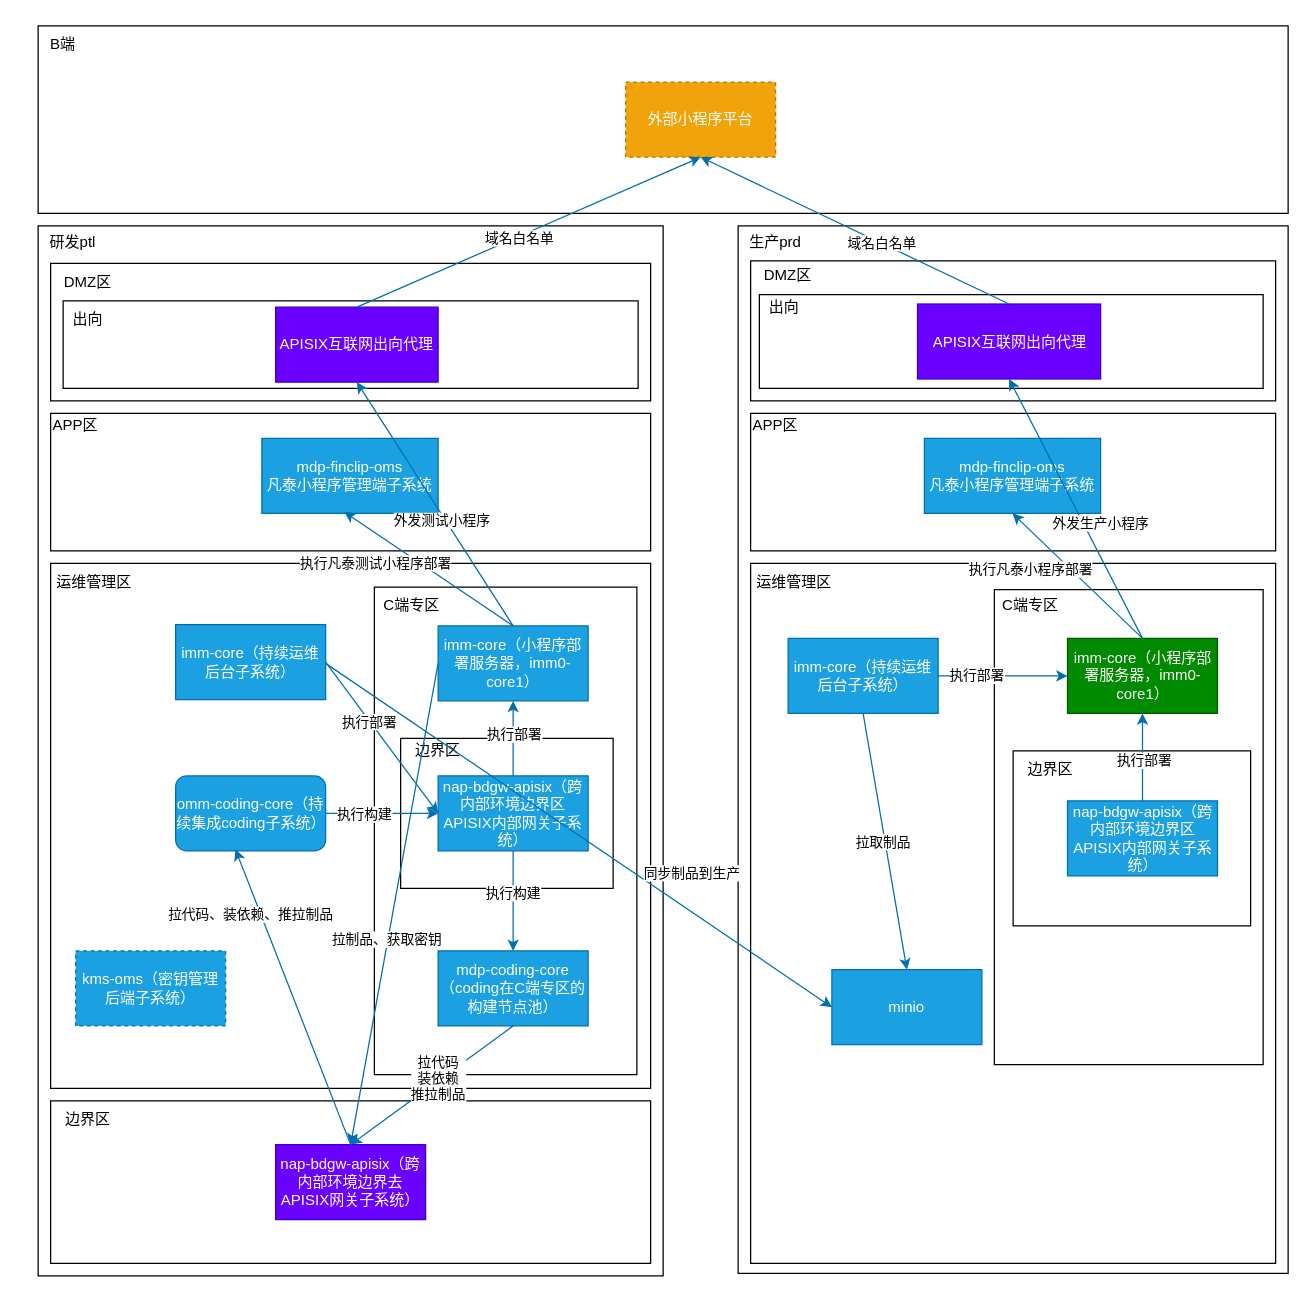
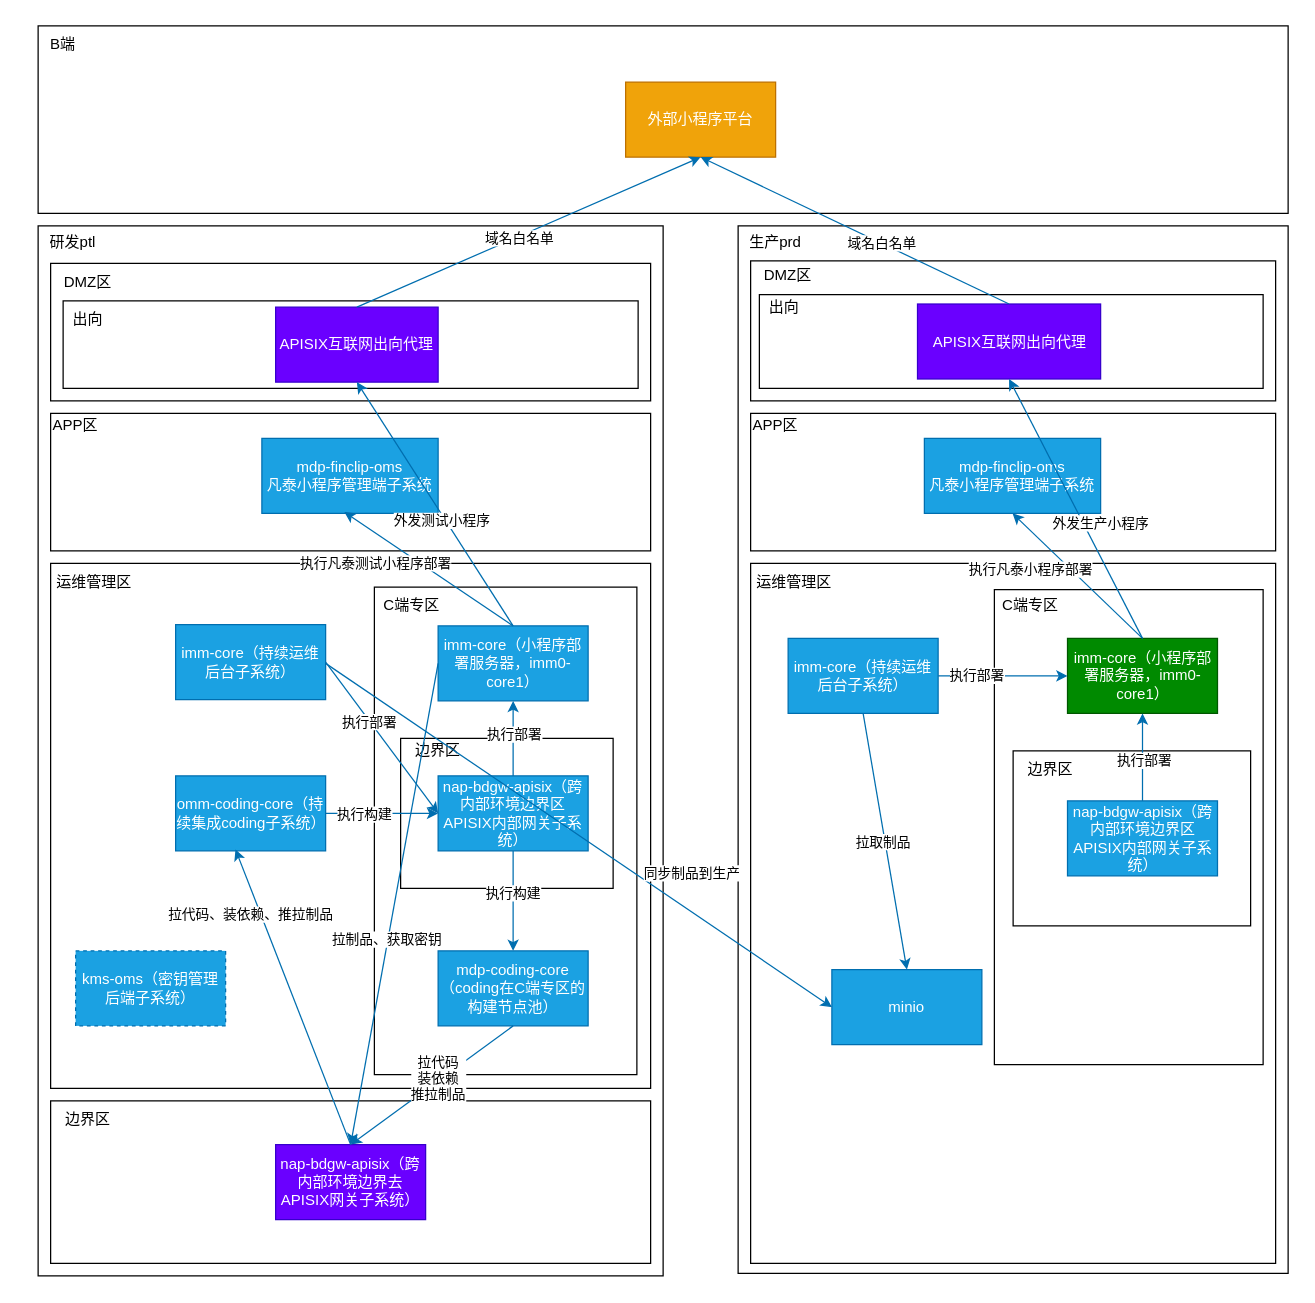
node "外部小程序平台": style dashed -> solid
node "omm-coding-core（持续集成coding子系统）": shape rounded rectangle -> rectangle
